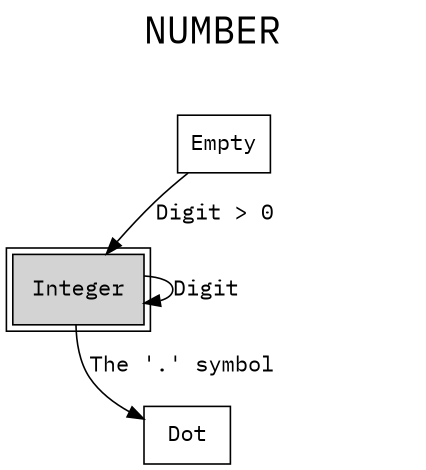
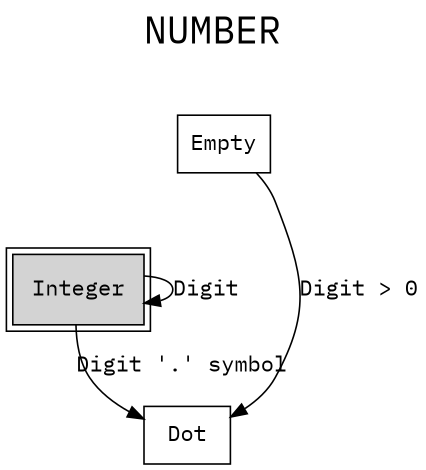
edge "Empty" -> "Integer": now "Empty" -> "Dot"
edge "Integer" -> "Dot": label "The '.' symbol" -> "Digit '.' symbol"
